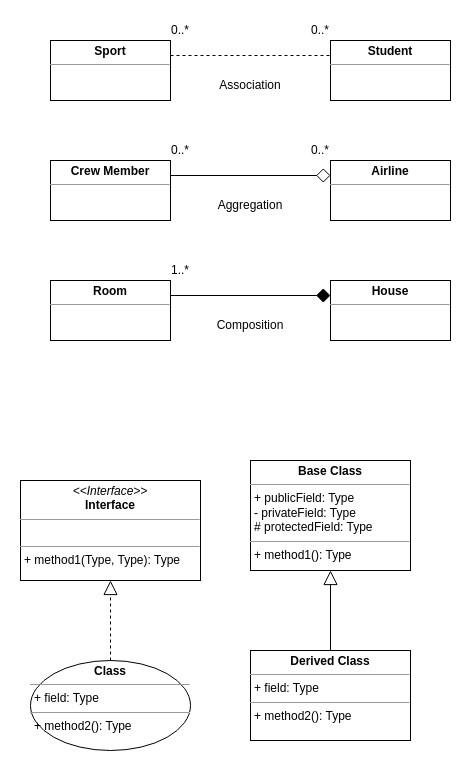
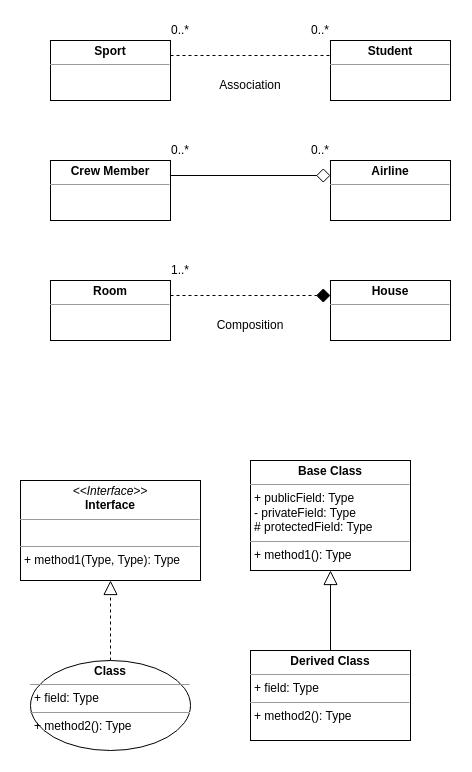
node "Aggregation": removed
edge "Room" -> "House": style solid -> dashed
